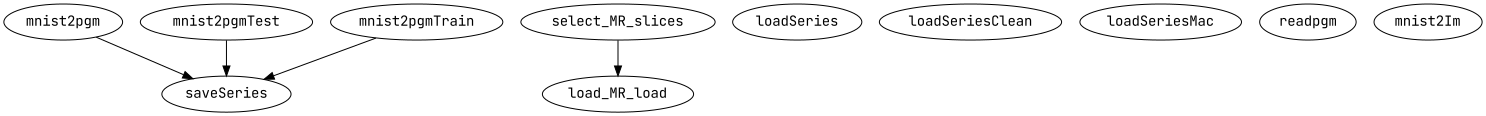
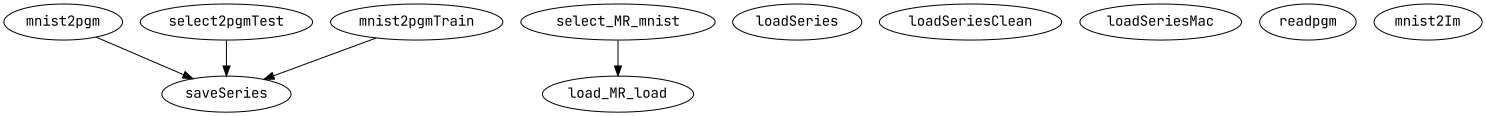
node "mnist2pgmTest": label "mnist2pgmTest" -> "select2pgmTest"
node "select_MR_slices": label "select_MR_slices" -> "select_MR_mnist"
